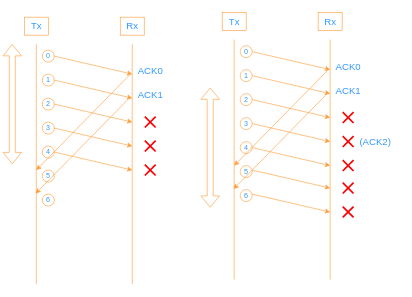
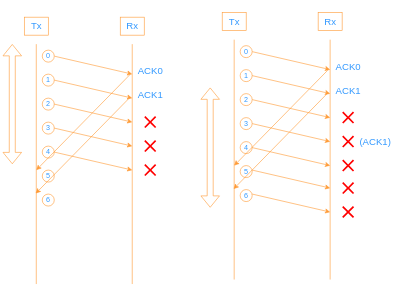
node "(ACK2)": label "(ACK2)" -> "(ACK1)"
